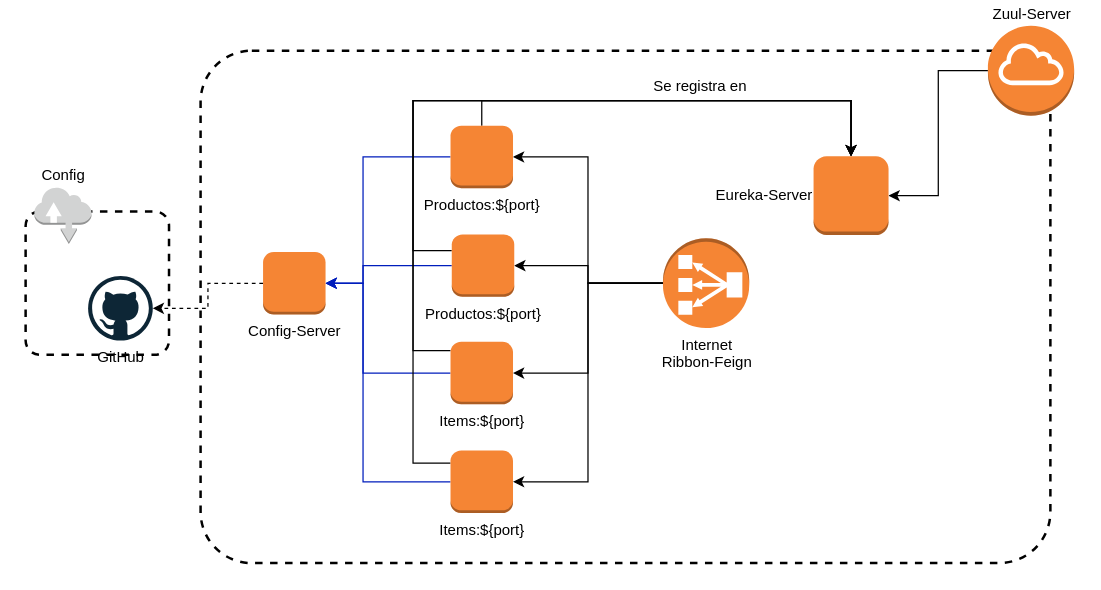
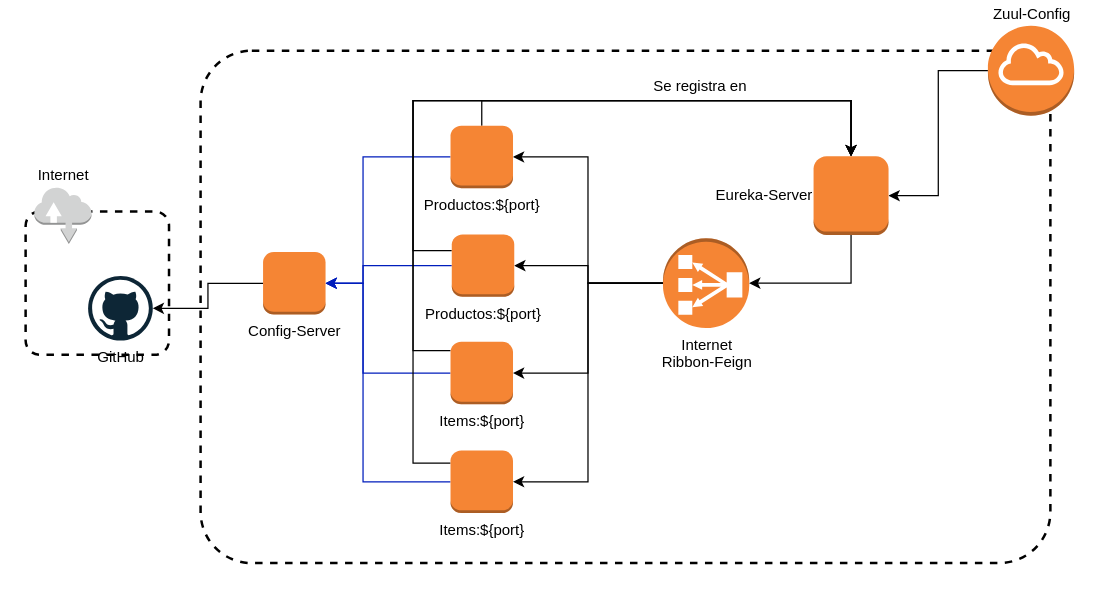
node "Zuul-Server": label "Zuul-Server" -> "Zuul-Config"
node "Config": label "Config" -> "Internet"
edge "Eureka-Server" -> "Internet Ribbon-Feign": added
edge "Config-Server" -> "GitHub": style dashed -> solid
